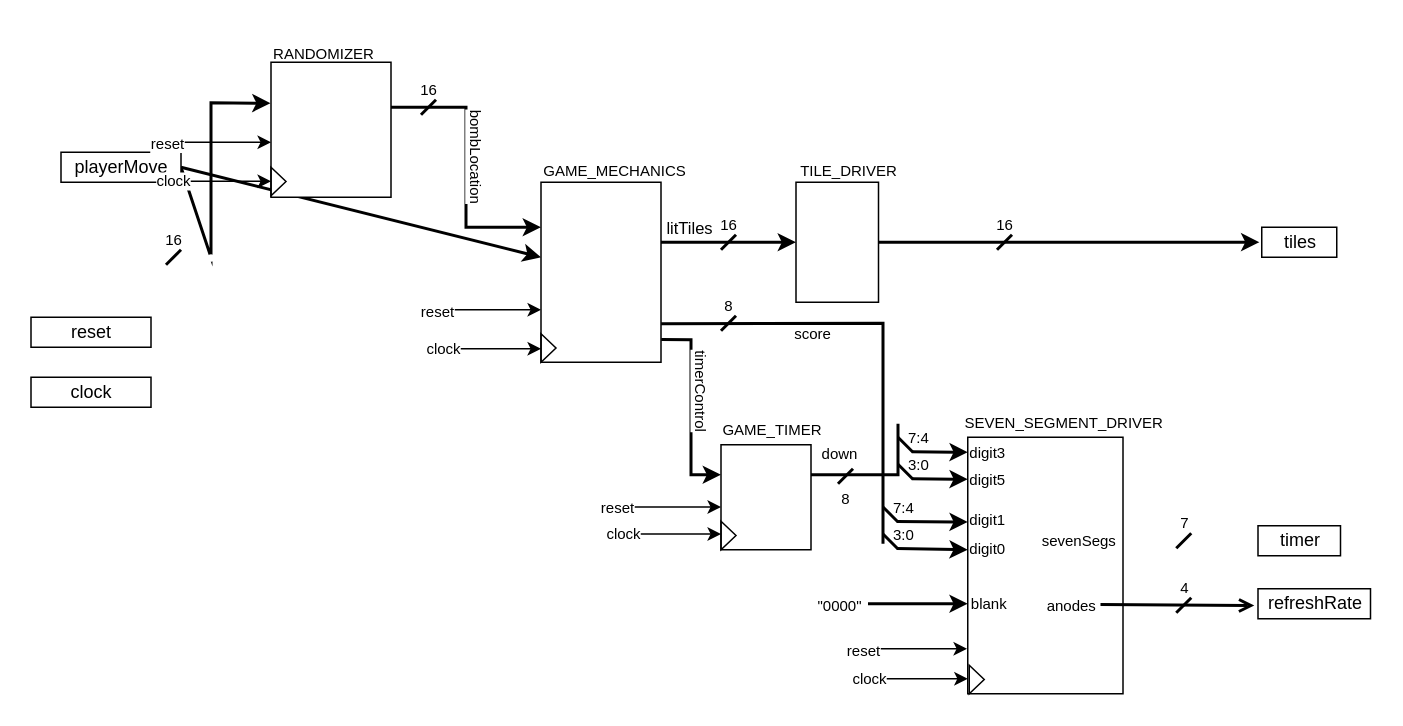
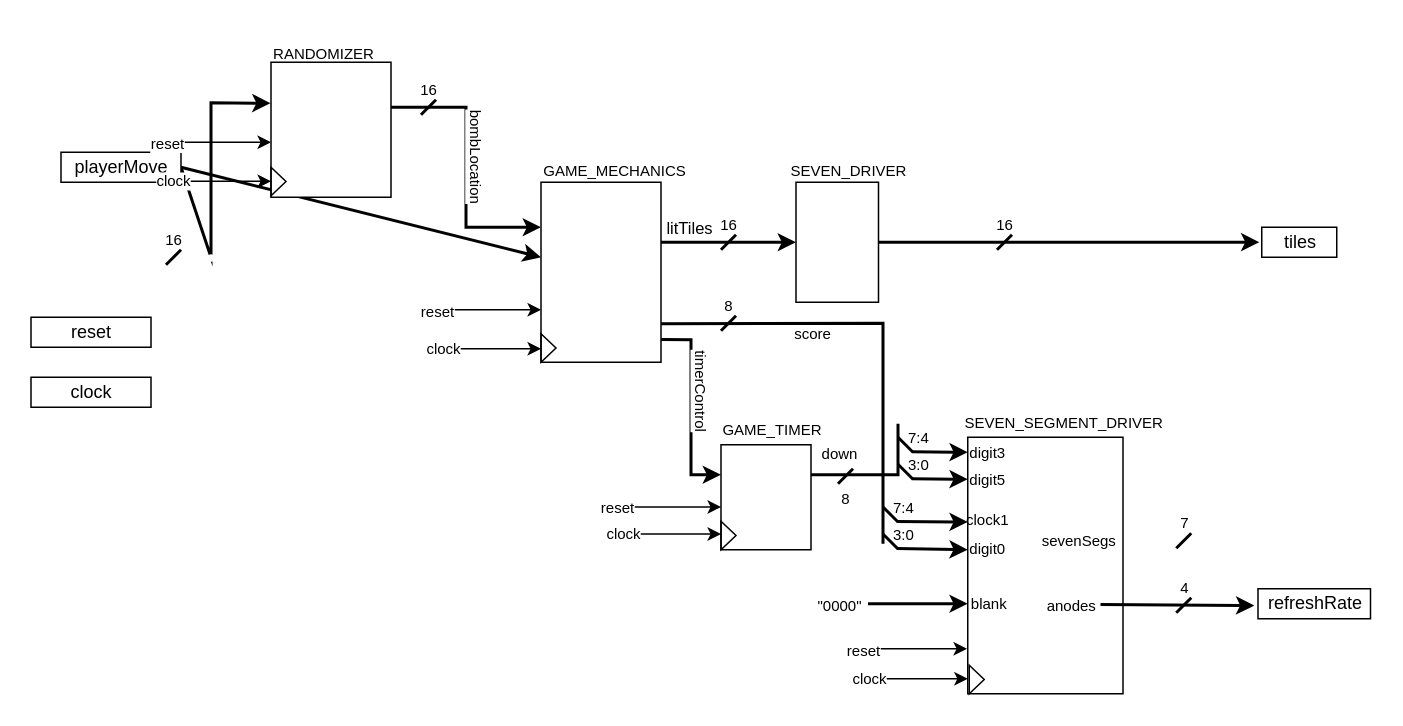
node "TILE_DRIVER": label "TILE_DRIVER" -> "SEVEN_DRIVER"
node "digit1": label "digit1" -> "clock1"
node "timer": removed
edge "anodes" -> "refreshRate": arrowhead open -> classic
